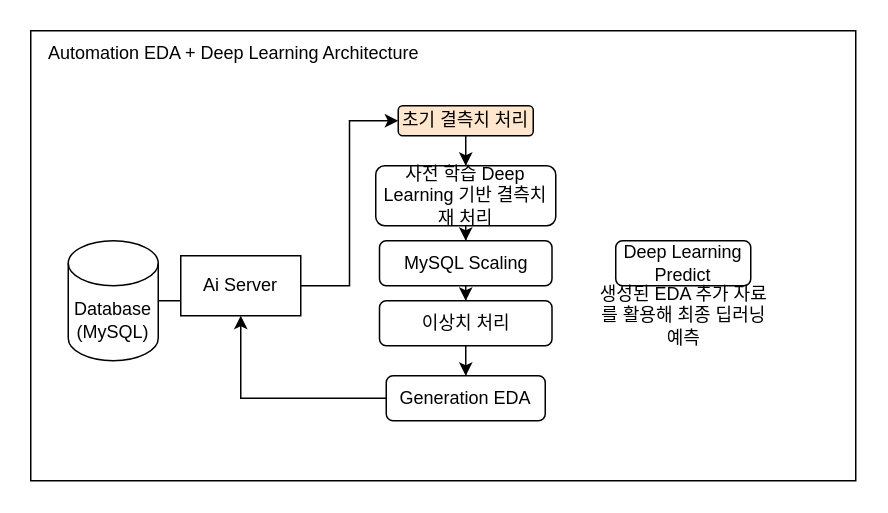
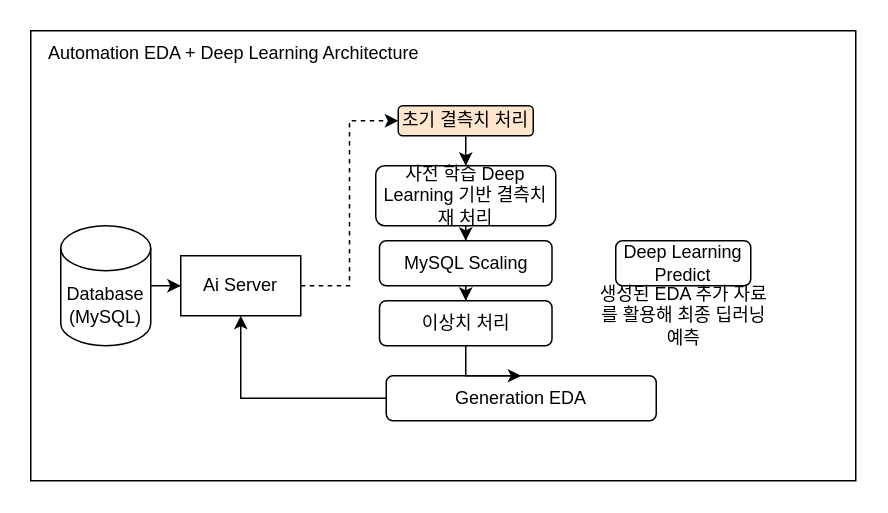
edge "Ai Server" -> "초기 결측치 처리": style solid -> dashed
node "Database (MySQL)": moved (113, 301) -> (106, 286)
node "Generation EDA": size 159x45 -> 270x45
